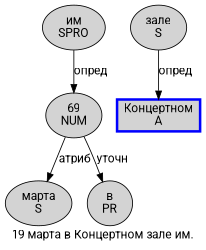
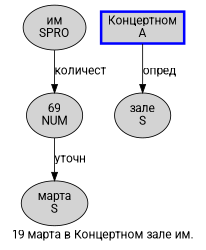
edge "зале S" -> "Концертном A": reversed
edge "им SPRO" -> "69 NUM": label "опред" -> "количест"
edge "69 NUM" -> "марта S": label "атриб" -> "уточн"
node "в PR": removed
